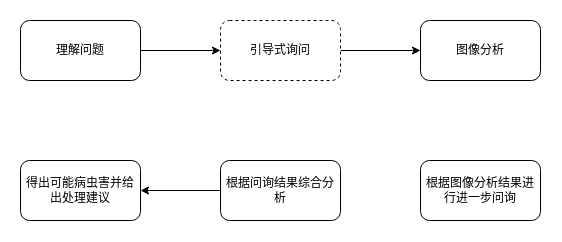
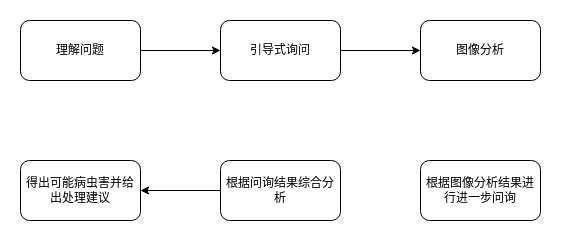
node "引导式询问": style dashed -> solid
